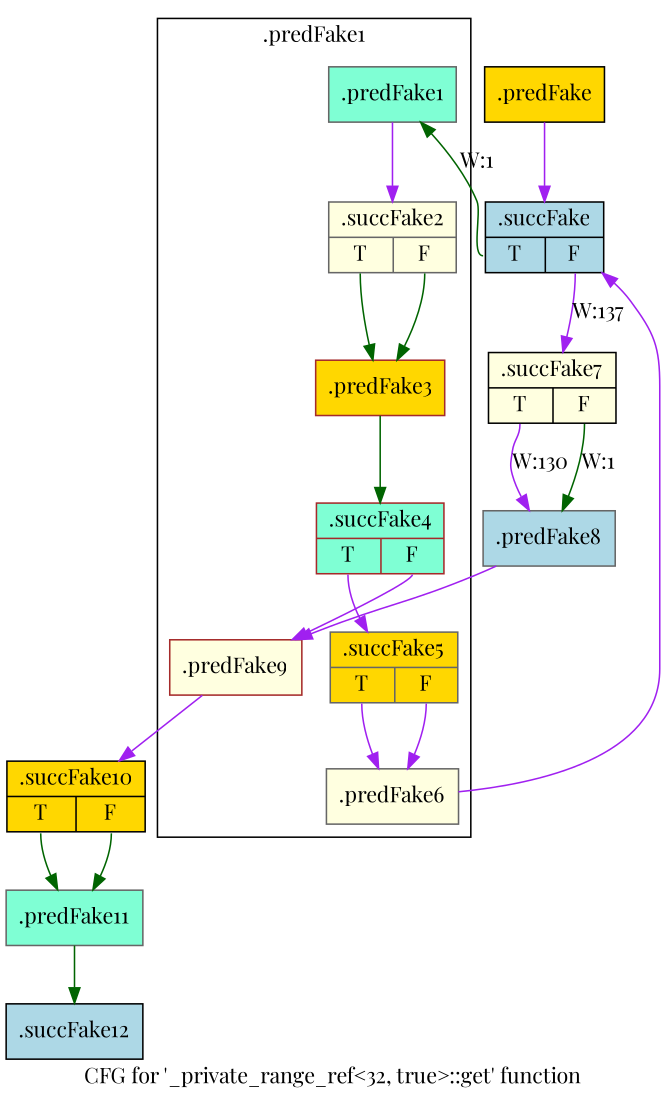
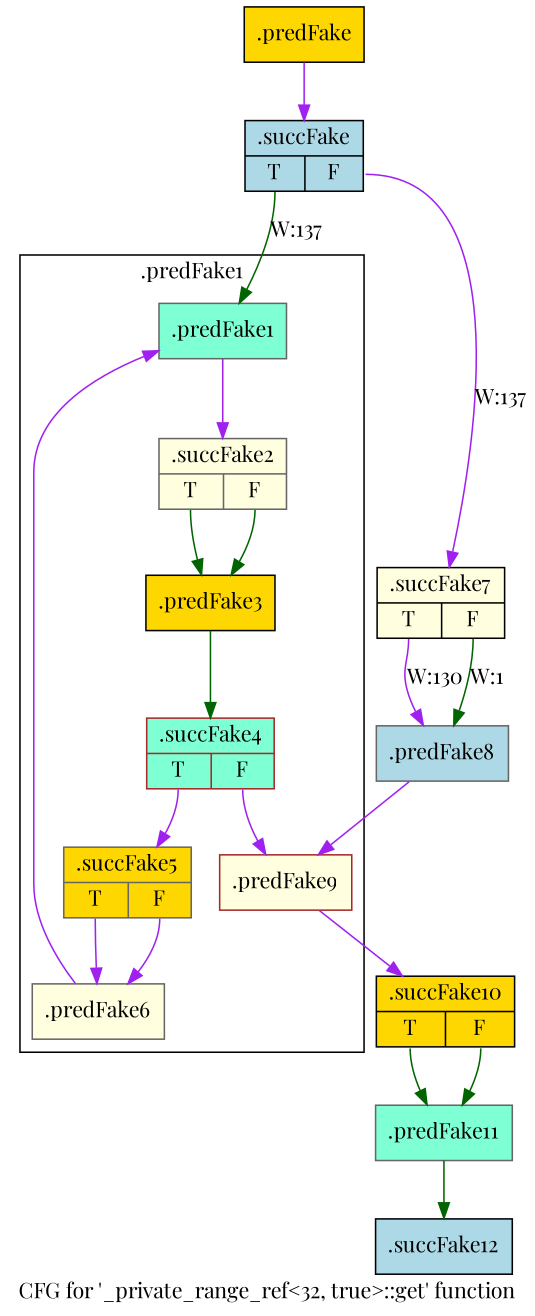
edge ".succFake" -> ".predFake1": label "W:1" -> "W:137"
node ".predFake3": color brown -> black
edge ".predFake6" -> ".succFake": now ".predFake6" -> ".predFake1"
